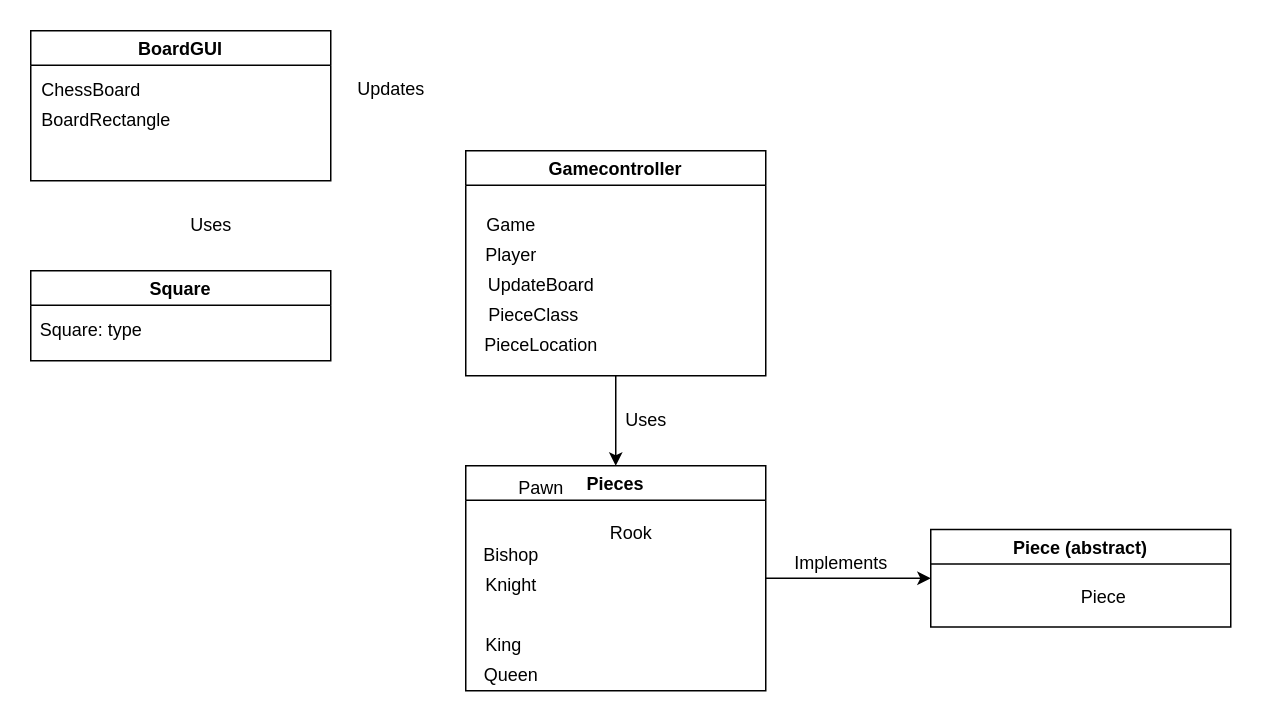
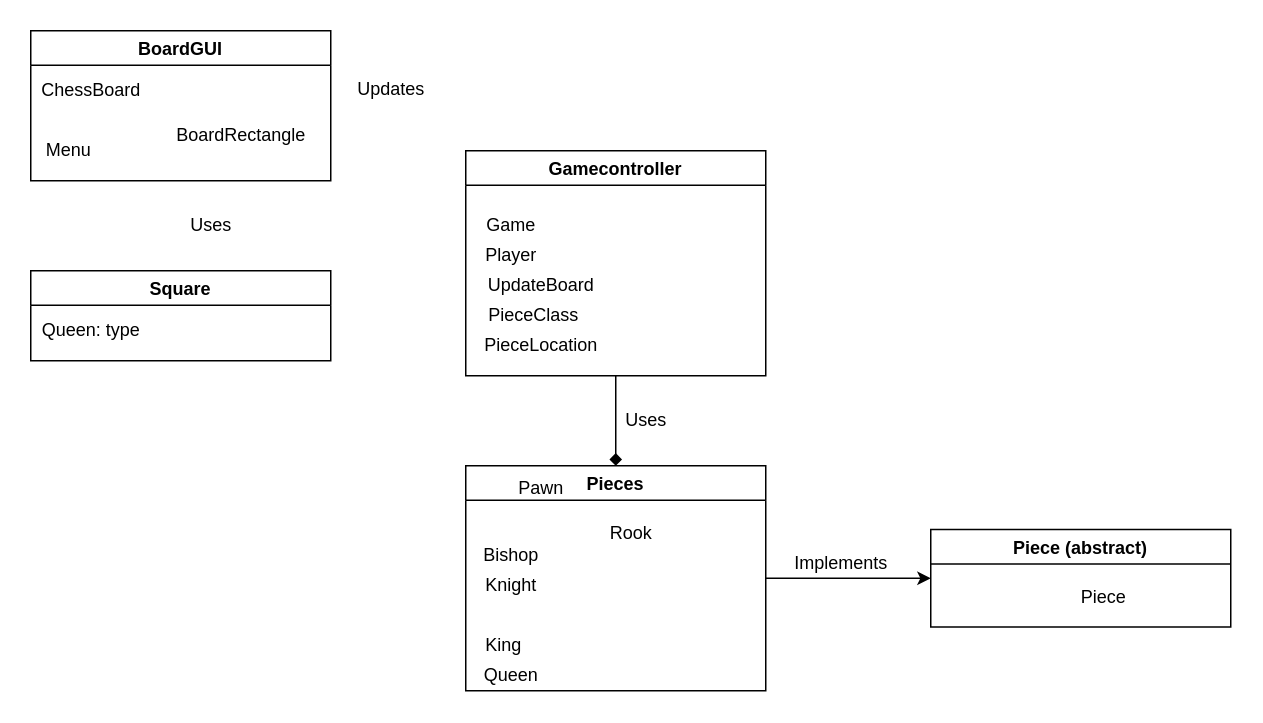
node "BoardRectangle": moved (106, 121) -> (241, 136)
node "Menu": added
node "Square: type": label "Square: type" -> "Queen: type"
edge "Gamecontroller" -> "Pieces": arrowhead classic -> diamond
